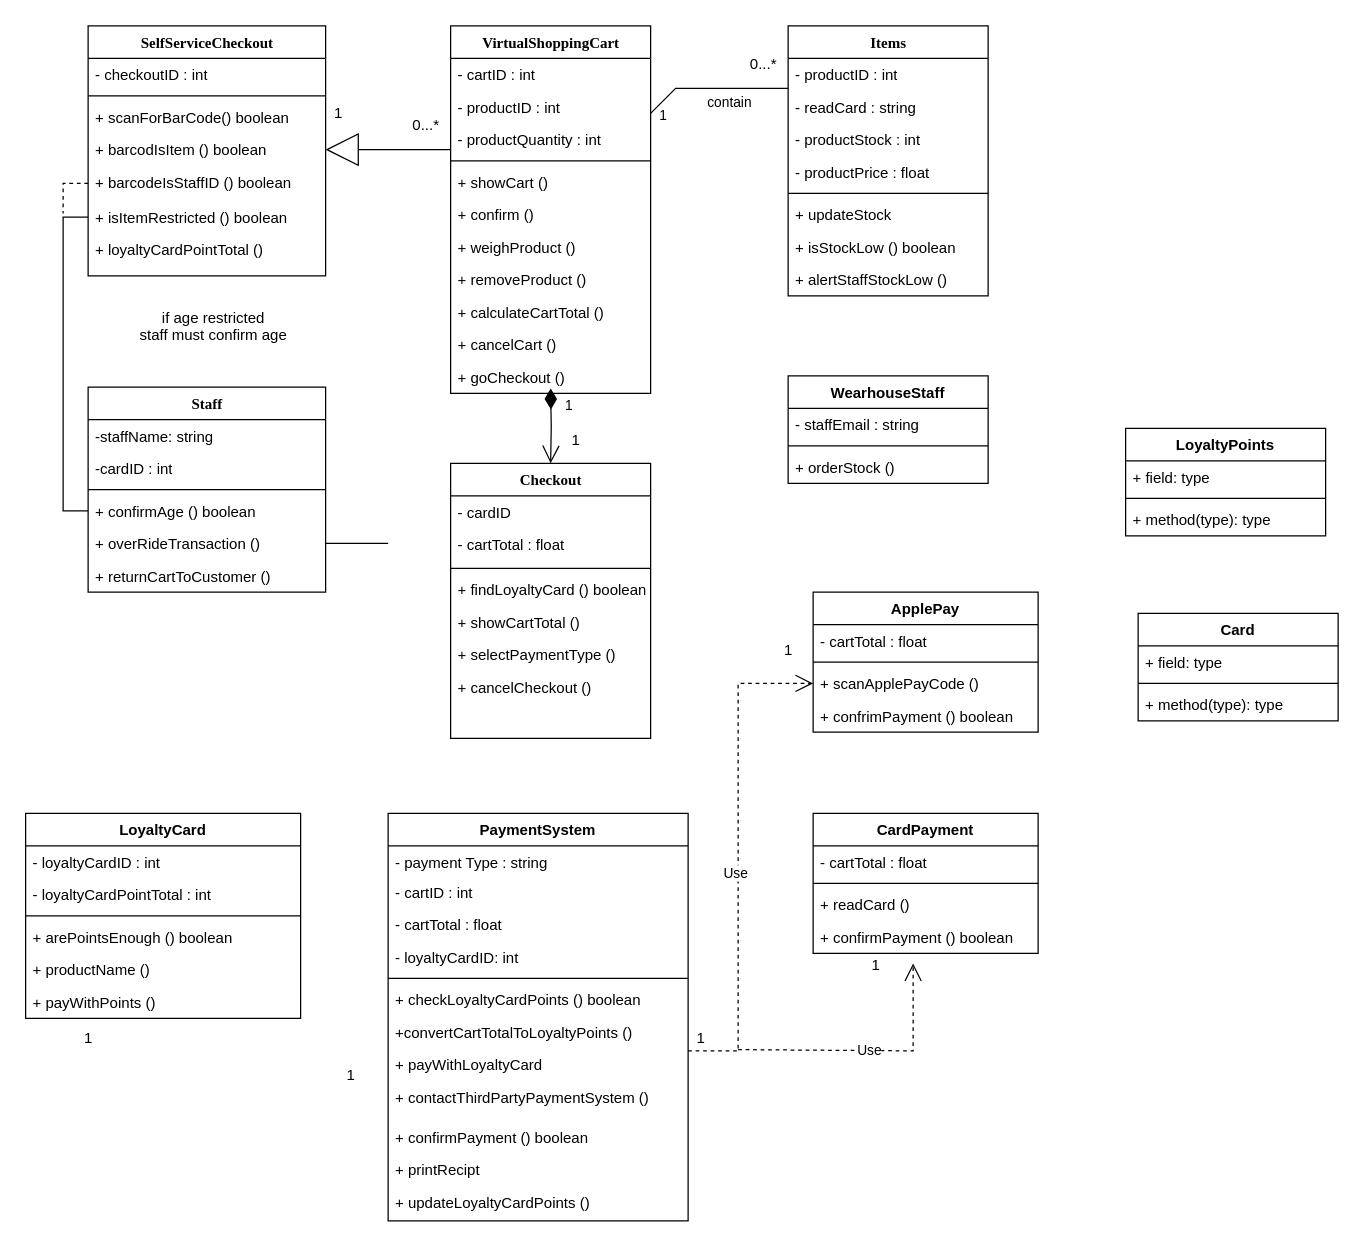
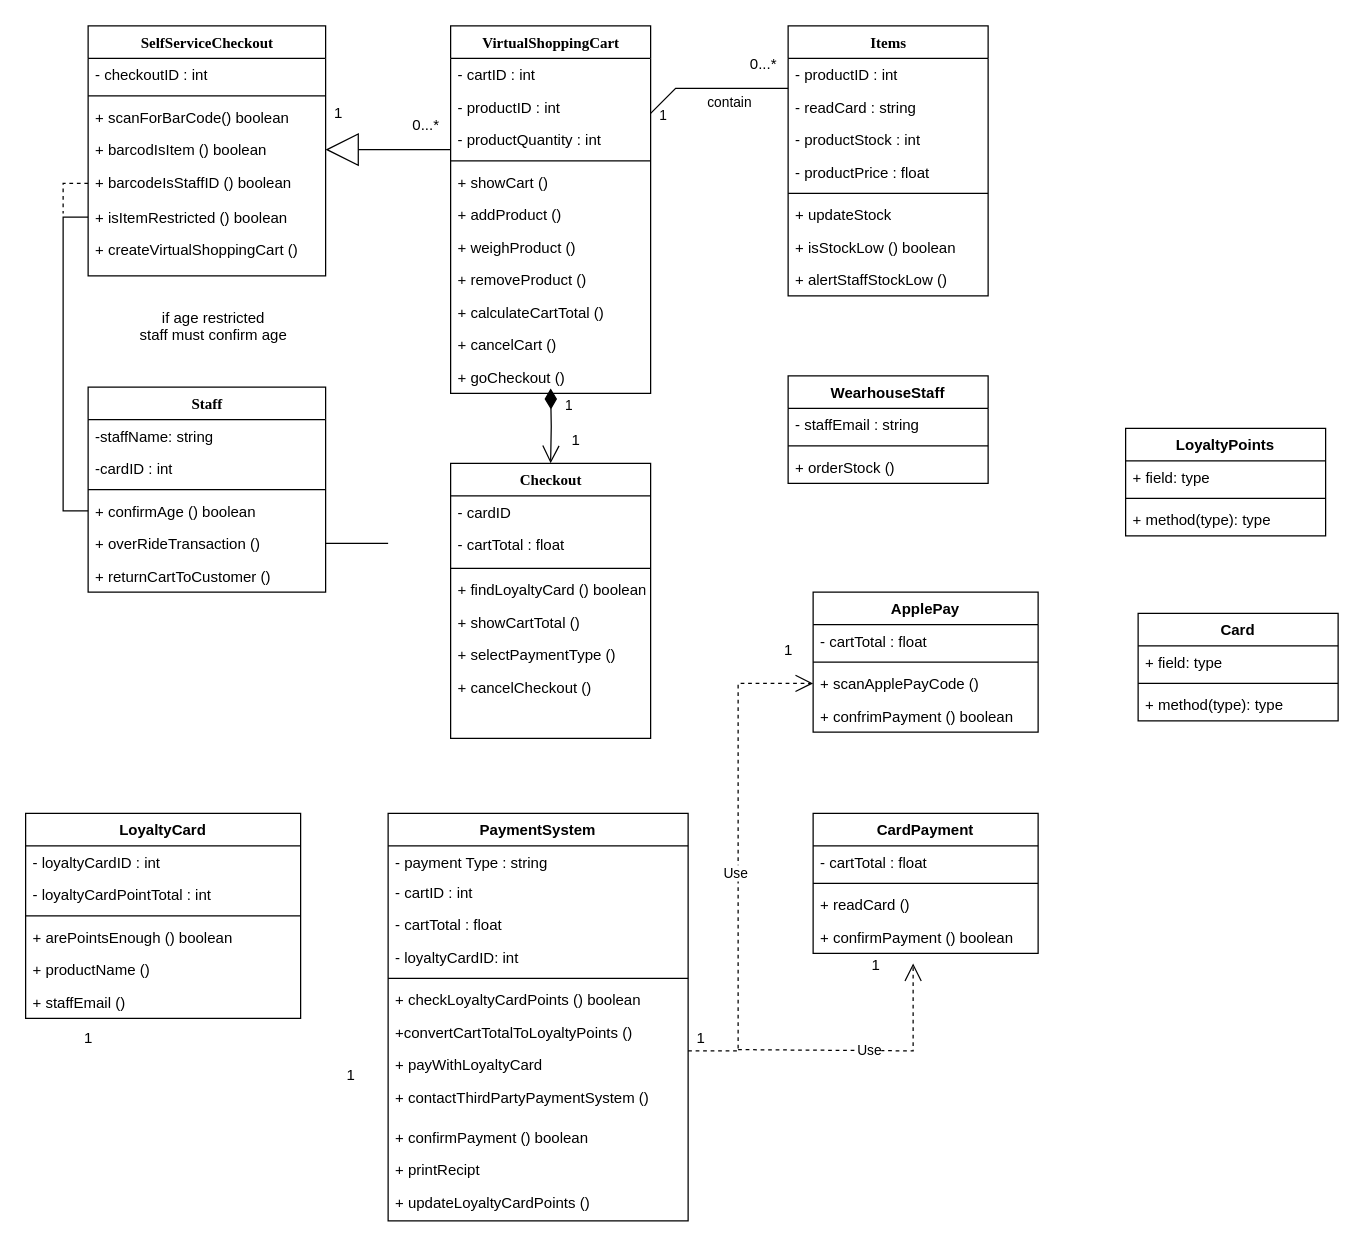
node "+ confirm ()": label "+ confirm ()" -> "+ addProduct ()"
node "+ loyaltyCardPointTotal ()": label "+ loyaltyCardPointTotal ()" -> "+ createVirtualShoppingCart ()"
node "+ payWithPoints ()": label "+ payWithPoints ()" -> "+ staffEmail ()"
